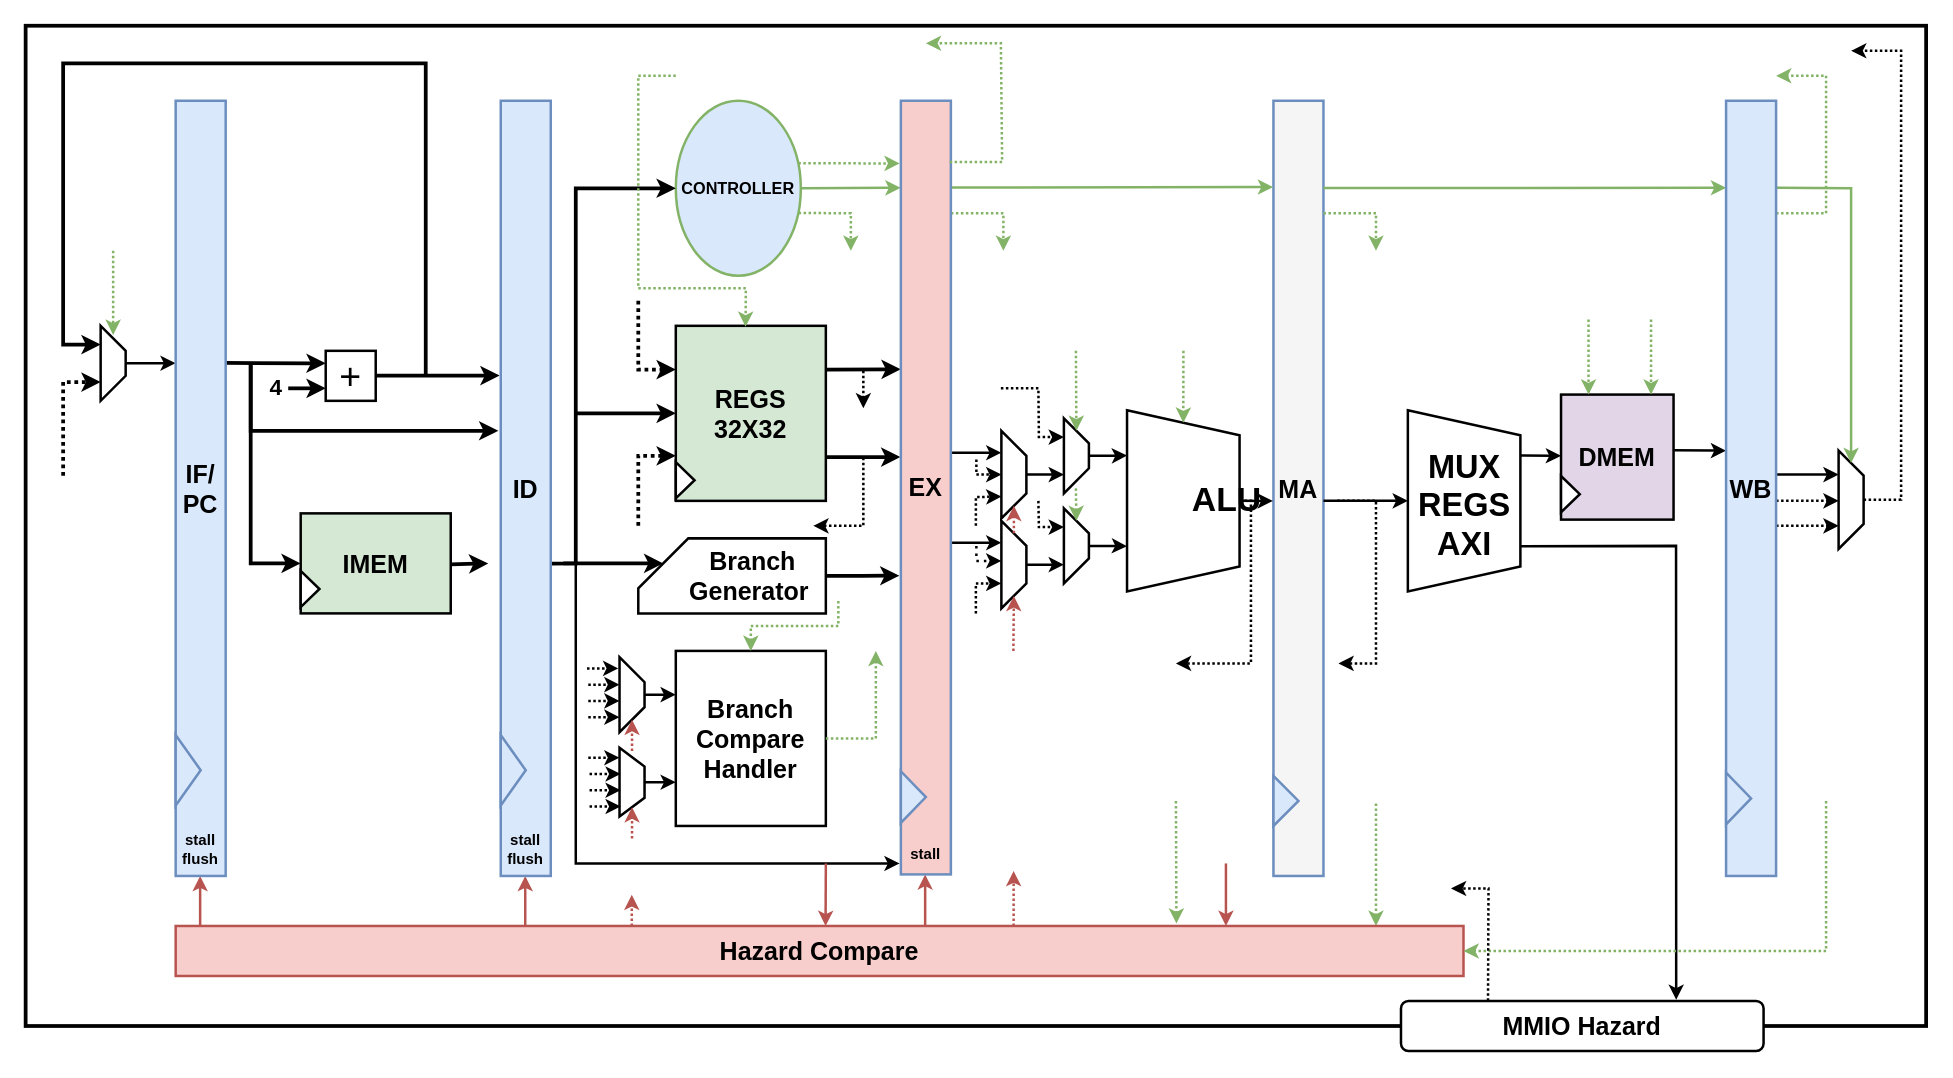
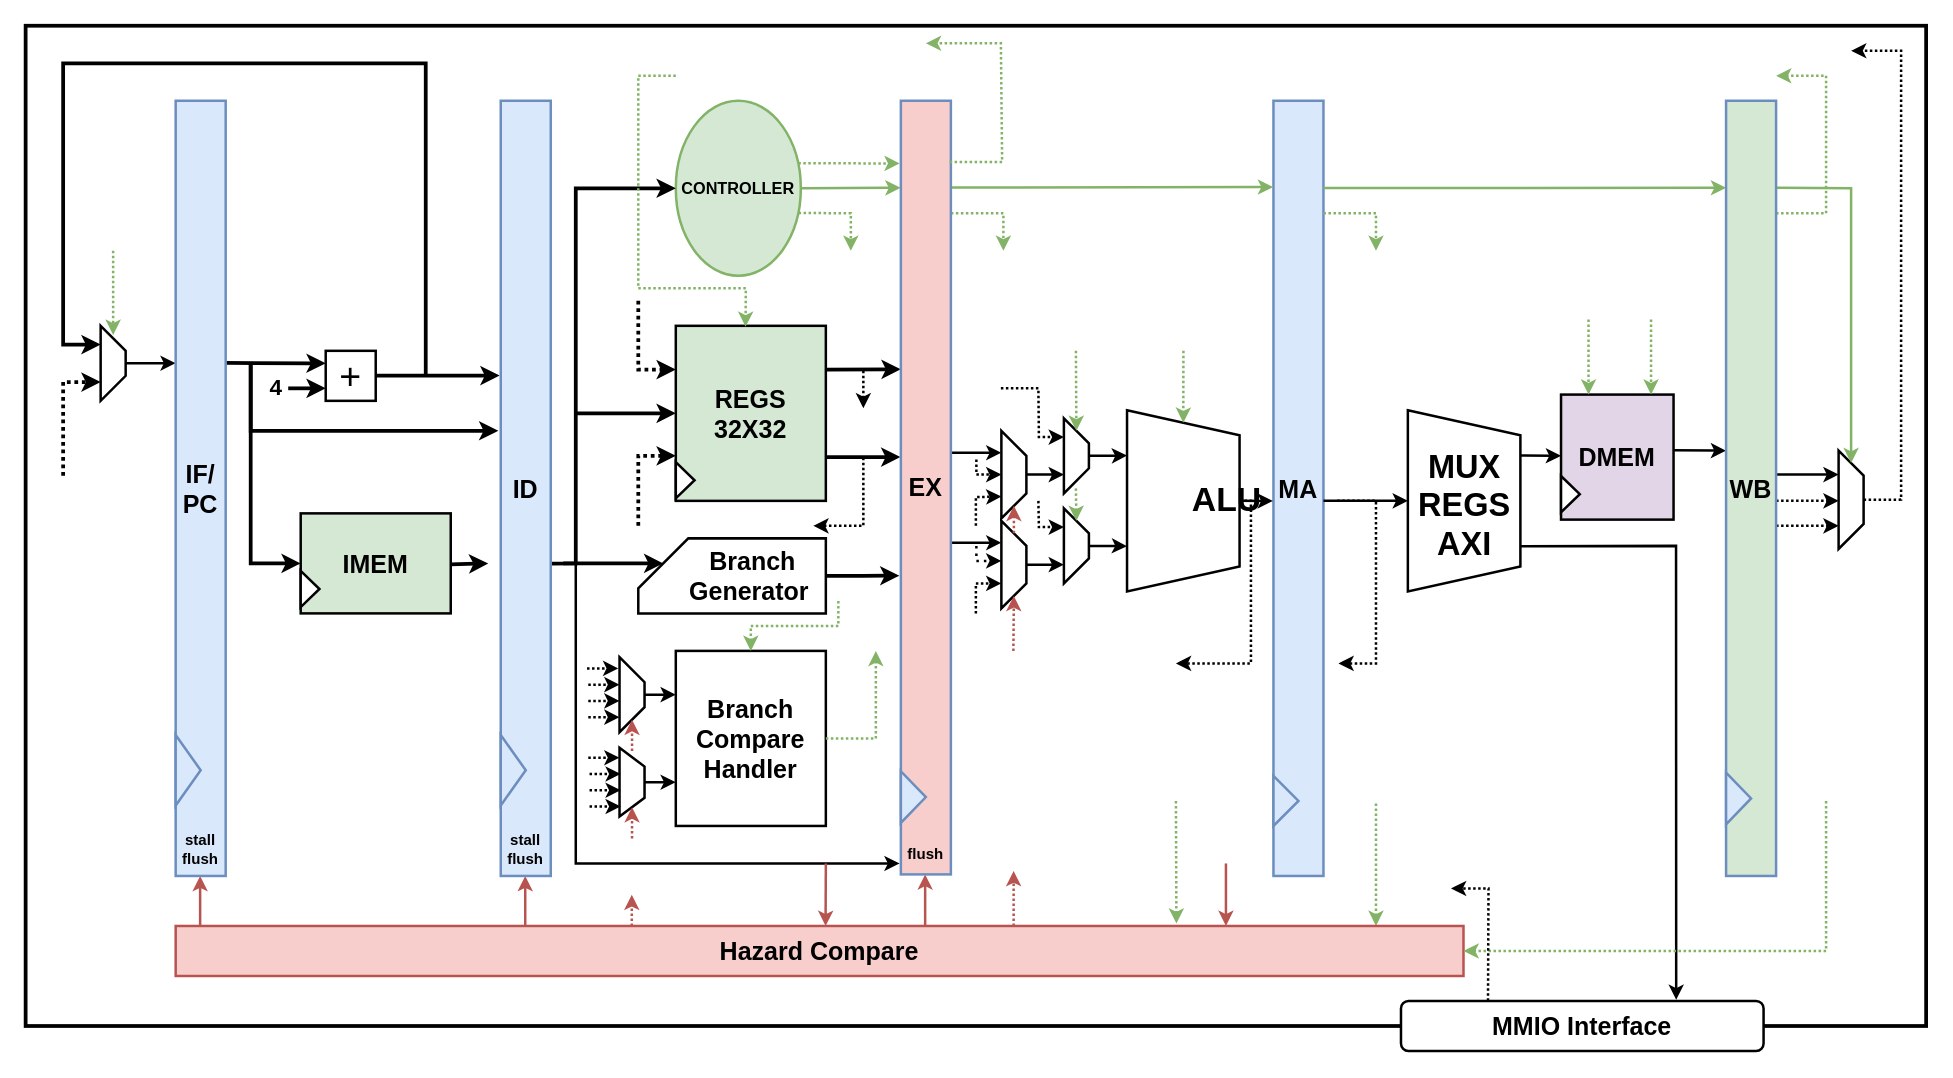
node "CONTROLLER": fillcolor #dae8fc -> #d5e8d4
node "MA": fillcolor #f5f5f5 -> #dae8fc
node "WB": fillcolor #dae8fc -> #d5e8d4
node "stall": label "stall" -> "flush"
node "MMIO Hazard": label "MMIO Hazard" -> "MMIO Interface"
